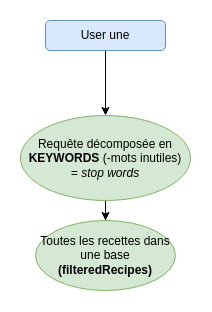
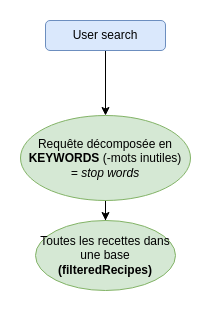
node "User une": label "User une" -> "User search"
